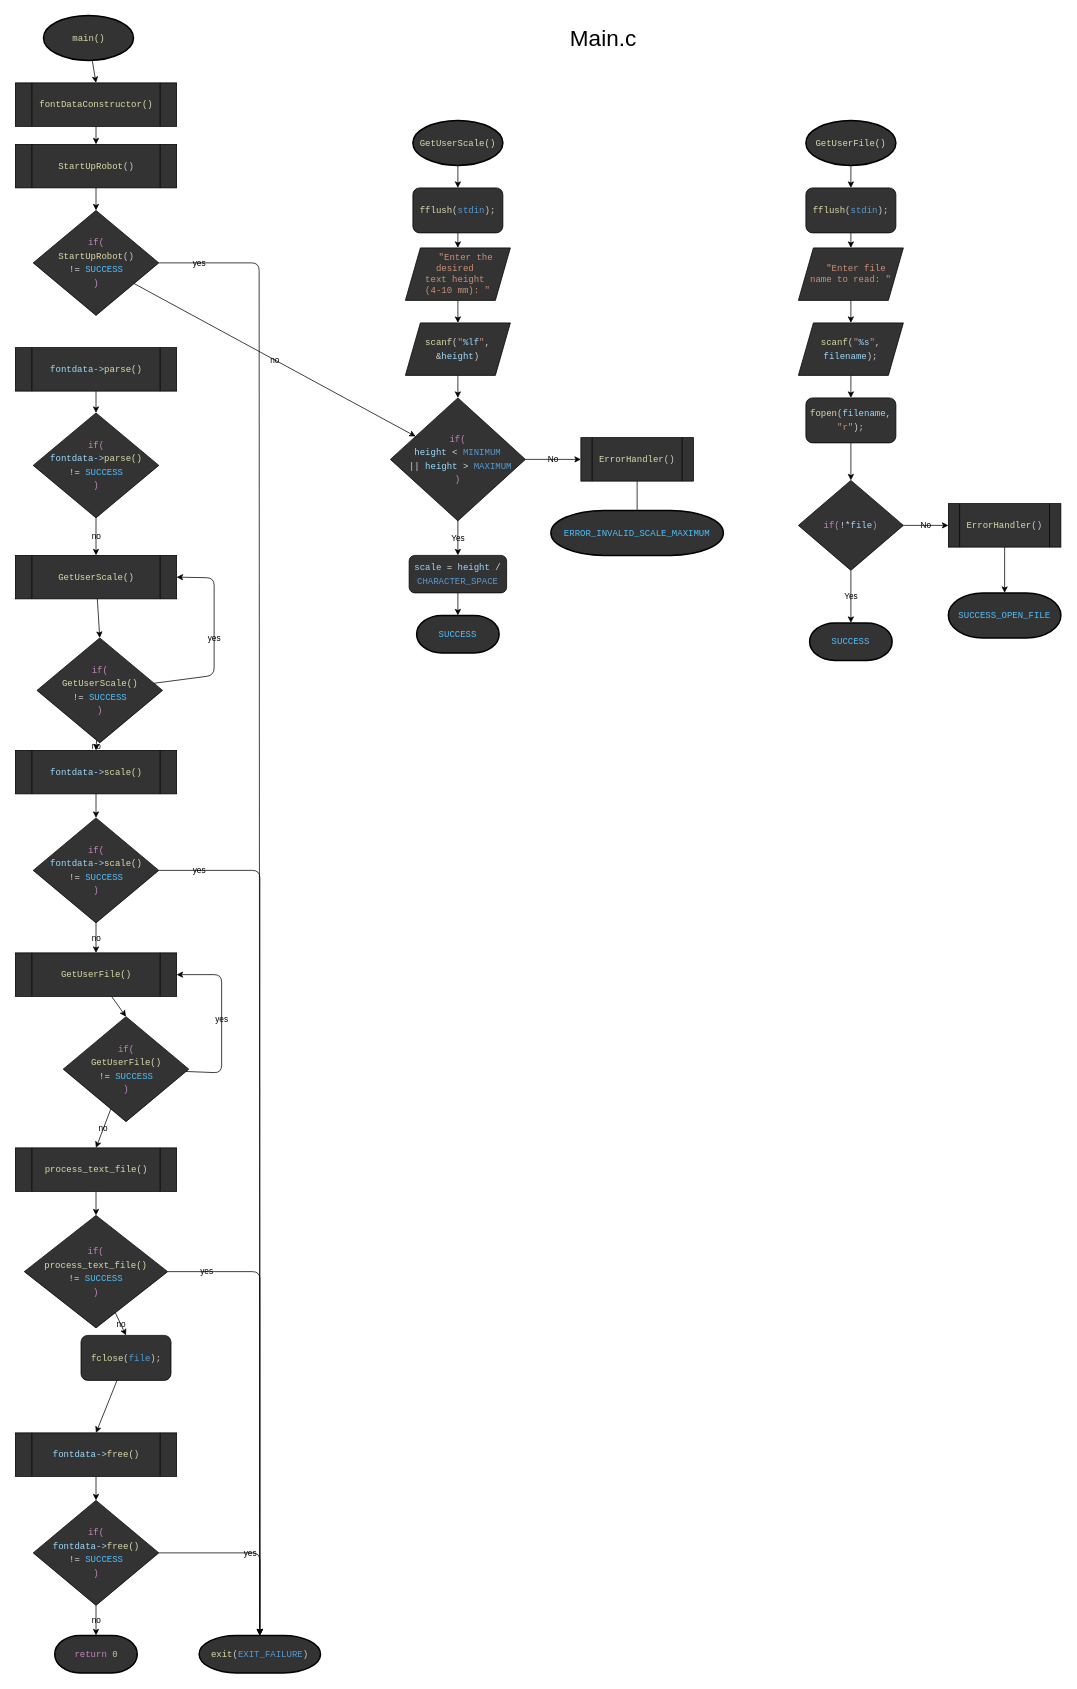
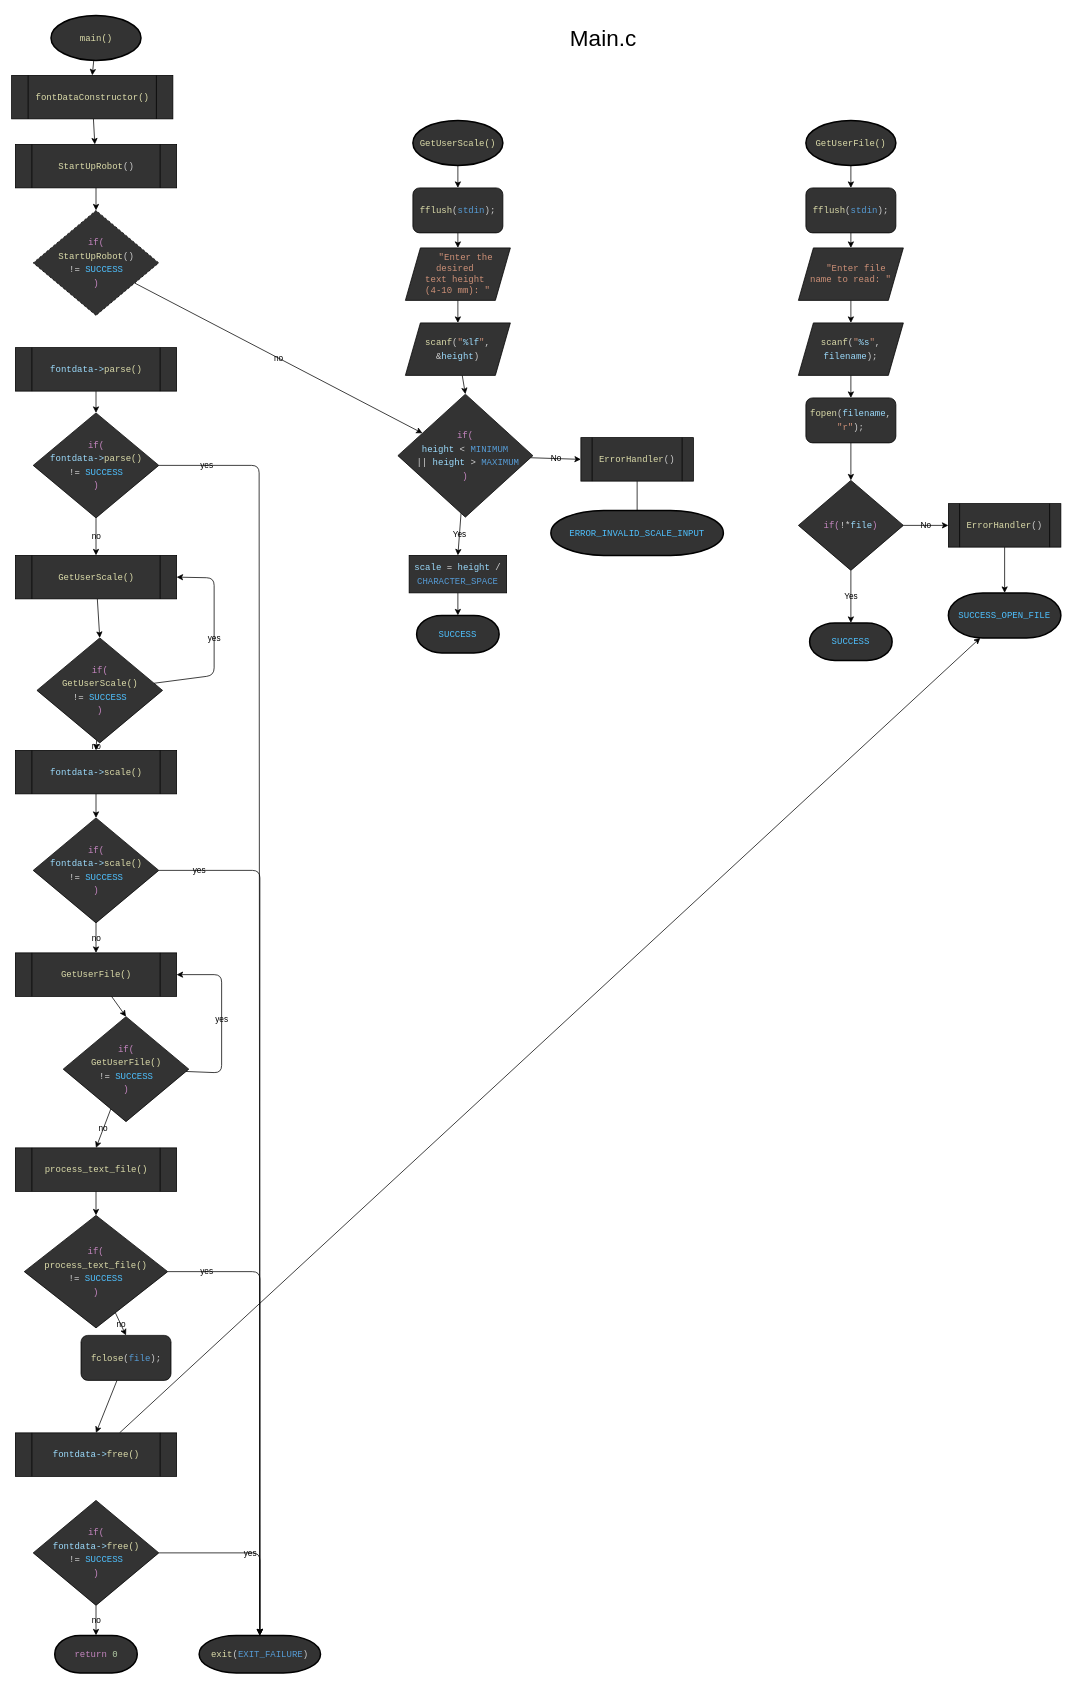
node "main()": moved (89, 38) -> (96, 38)
node "fontDataConstructor()": moved (96, 105) -> (92, 97)
node "if( StartUpRobot() != SUCCESS )": style solid -> dashed
edge "if( StartUpRobot() != SUCCESS )" -> "exit(EXIT_FAILURE)": removed, label "yes"
node "if( height < MINIMUM || height > MAXIMUM )": moved (458, 459) -> (465, 456)
edge "if( fontdata->parse() != SUCCESS )" -> "exit(EXIT_FAILURE)": added, label "yes"
node "ERROR_INVALID_SCALE_MAXIMUM": label "ERROR_INVALID_SCALE_MAXIMUM" -> "ERROR_INVALID_SCALE_INPUT"
node "scale = height / CHARACTER_SPACE": shape rounded rectangle -> rectangle
edge "fontdata->free()" -> "if( fontdata->free() != SUCCESS )": now "fontdata->free()" -> "SUCCESS_OPEN_FILE"
